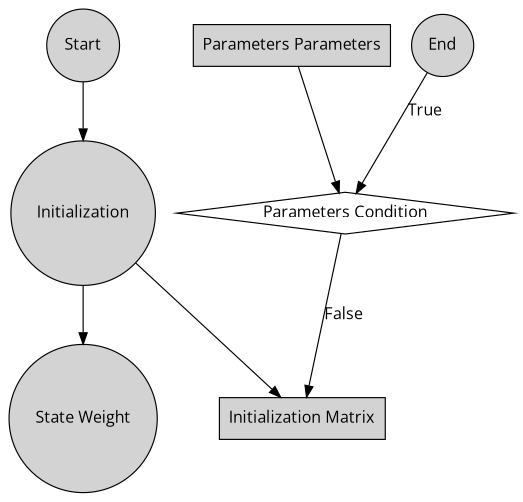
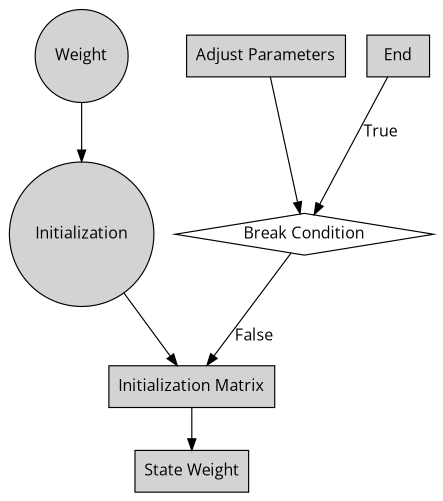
node "Start": label "Start" -> "Weight"
node "Parameters Parameters": label "Parameters Parameters" -> "Adjust Parameters"
node "End": shape circle -> box
node "Parameters Condition": label "Parameters Condition" -> "Break Condition"
edge "Initialization" -> "State Weight": now "Initialization Matrix" -> "State Weight"
node "State Weight": shape circle -> box
